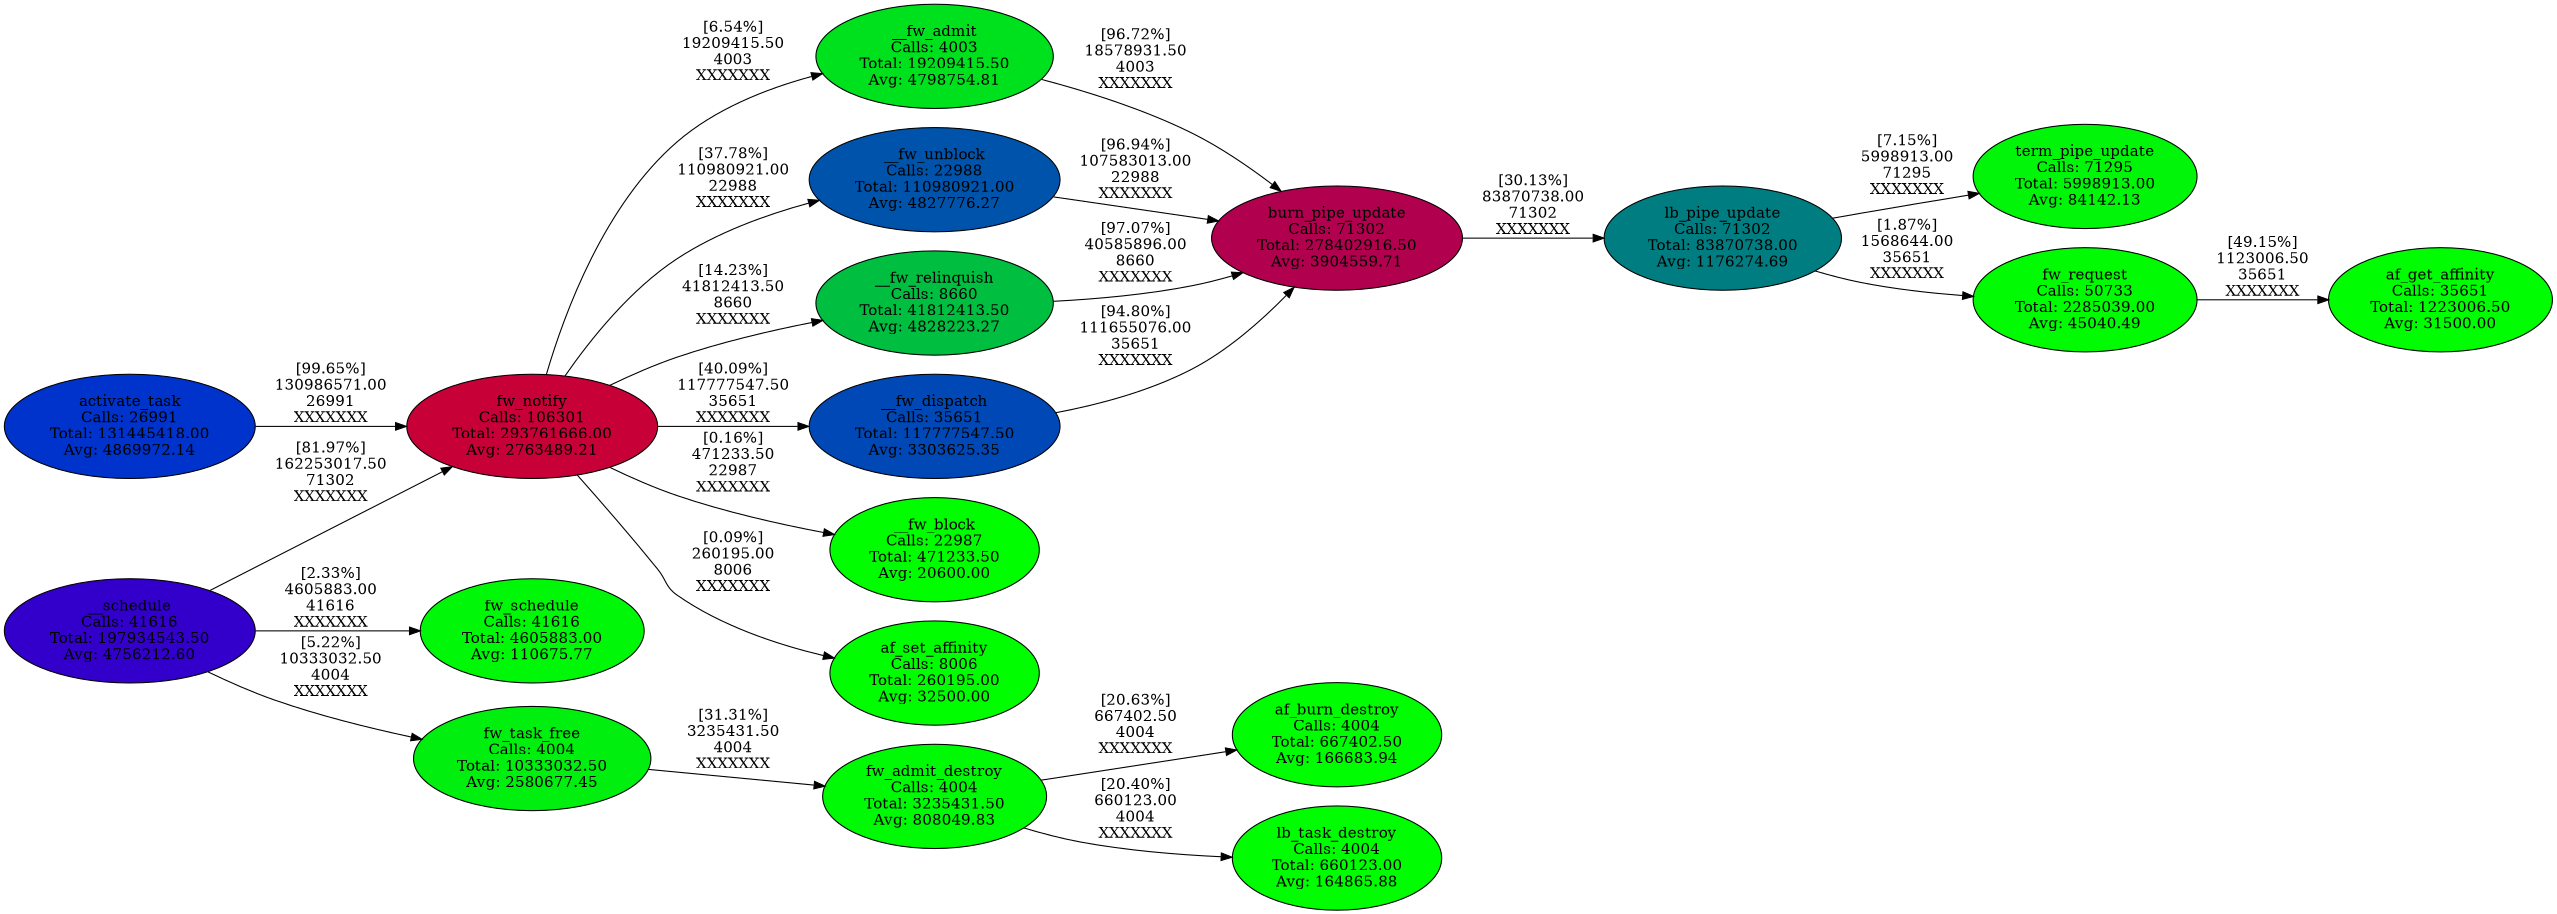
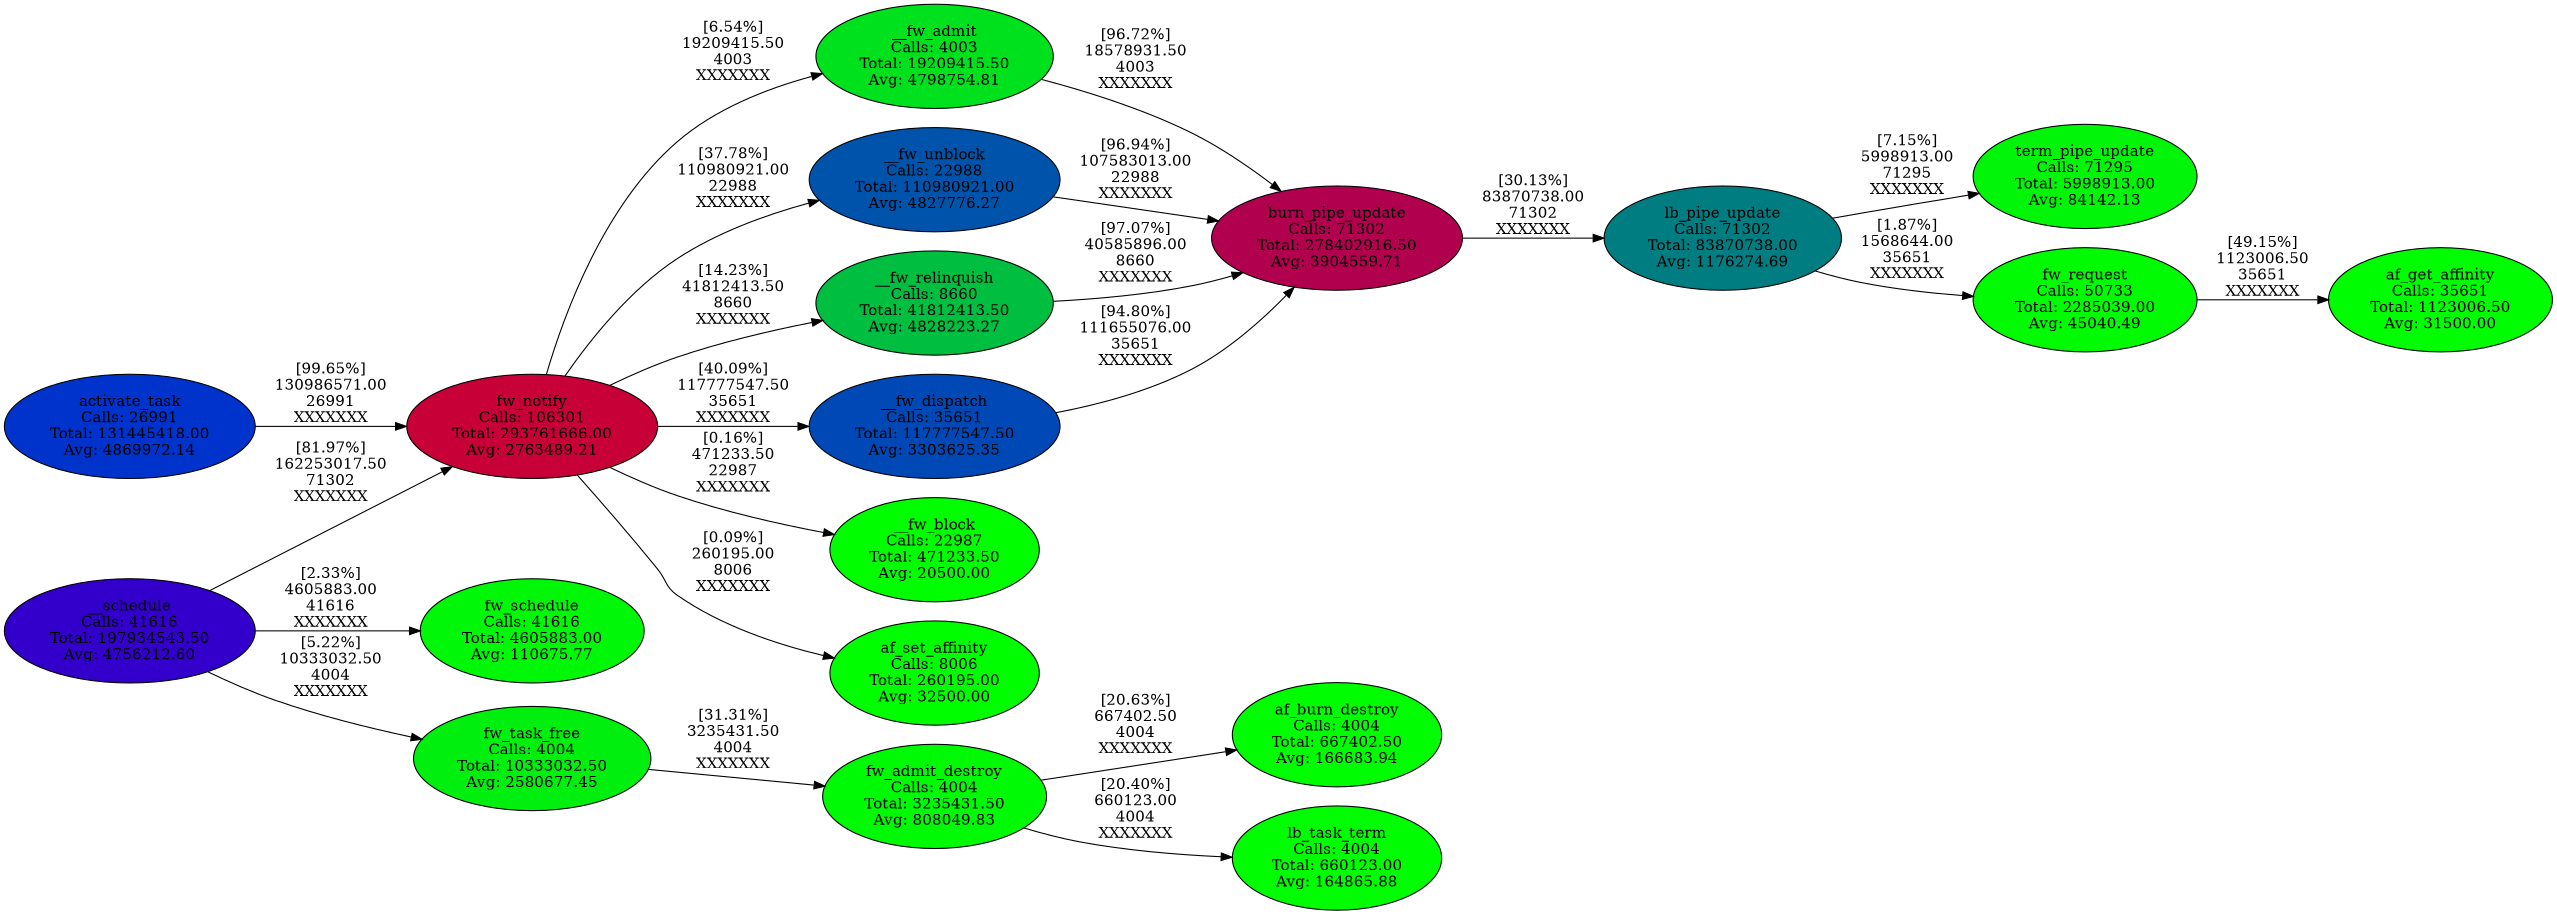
node "af_get_affinity Calls: 35651 Total: 1223006.50 Avg: 31500.00": label "af_get_affinity Calls: 35651 Total: 1223006.50 Avg: 31500.00" -> "af_get_affinity Calls: 35651 Total: 1123006.50 Avg: 31500.00"
node "__fw_block Calls: 22987 Total: 471233.50 Avg: 20600.00": label "__fw_block Calls: 22987 Total: 471233.50 Avg: 20600.00" -> "__fw_block Calls: 22987 Total: 471233.50 Avg: 20500.00"
node "lb_task_destroy Calls: 4004 Total: 660123.00 Avg: 164865.88": label "lb_task_destroy Calls: 4004 Total: 660123.00 Avg: 164865.88" -> "lb_task_term Calls: 4004 Total: 660123.00 Avg: 164865.88"
